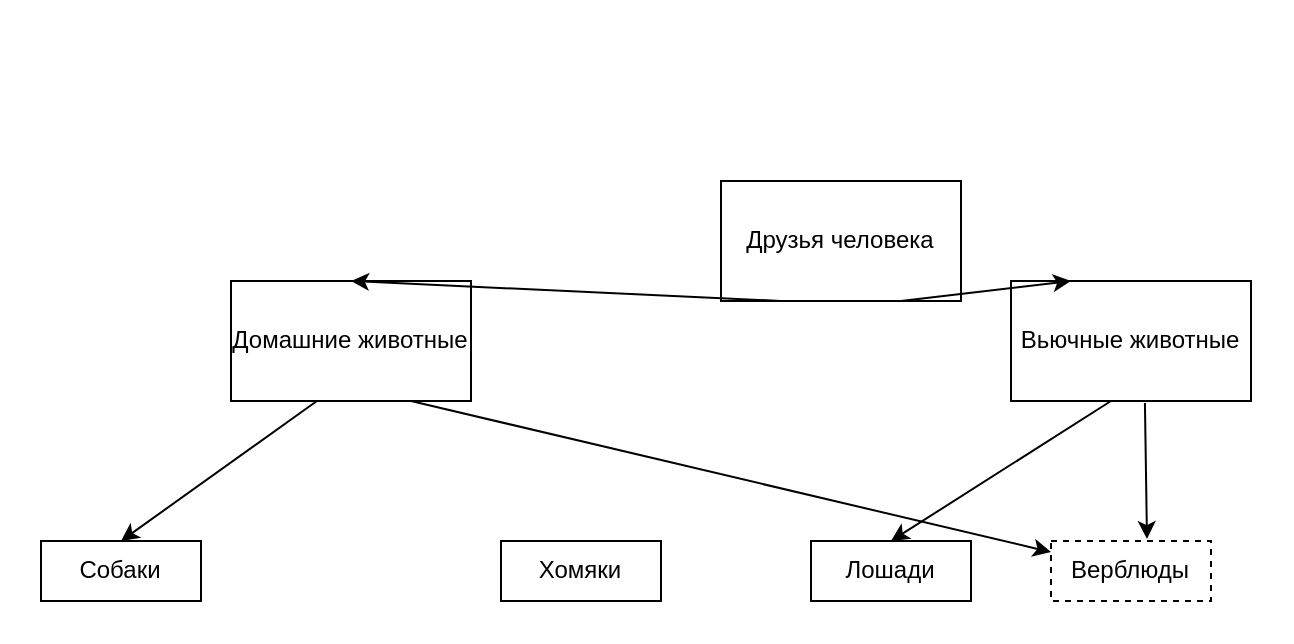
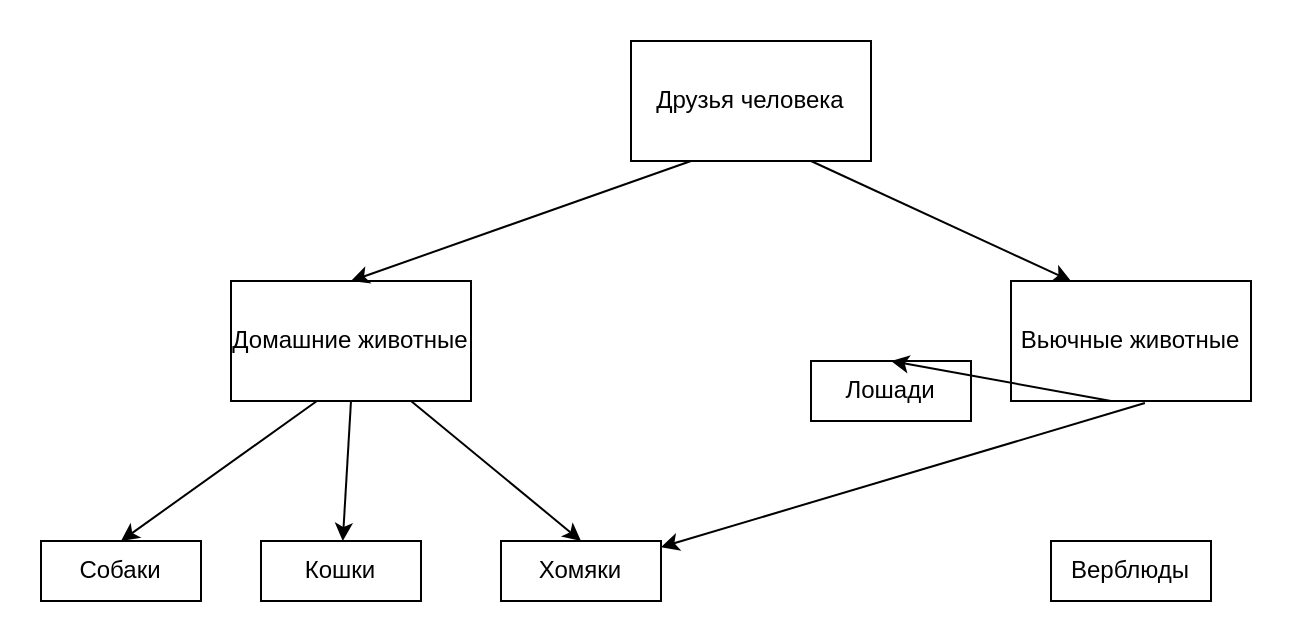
node "Друзья человека": moved (841, 241) -> (751, 101)
edge "Домашние животные" -> "Верблюды": now "Домашние животные" -> "Хомяки"
edge "Домашние животные" -> "Кошки": added
edge "Вьючные животные" -> "Верблюды": now "Вьючные животные" -> "Хомяки"
node "Кошки": added
node "Лошади": moved (891, 571) -> (891, 391)
node "Верблюды": style dashed -> solid
